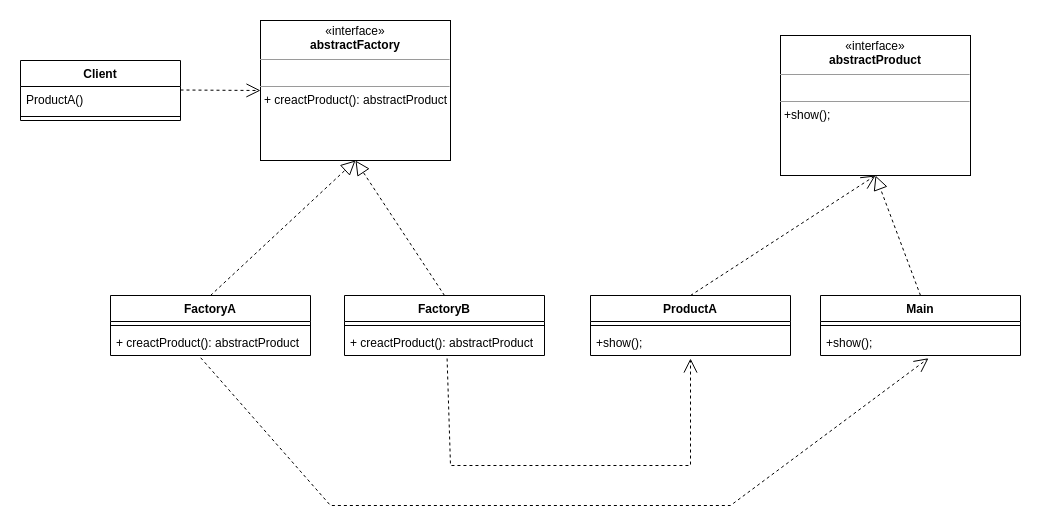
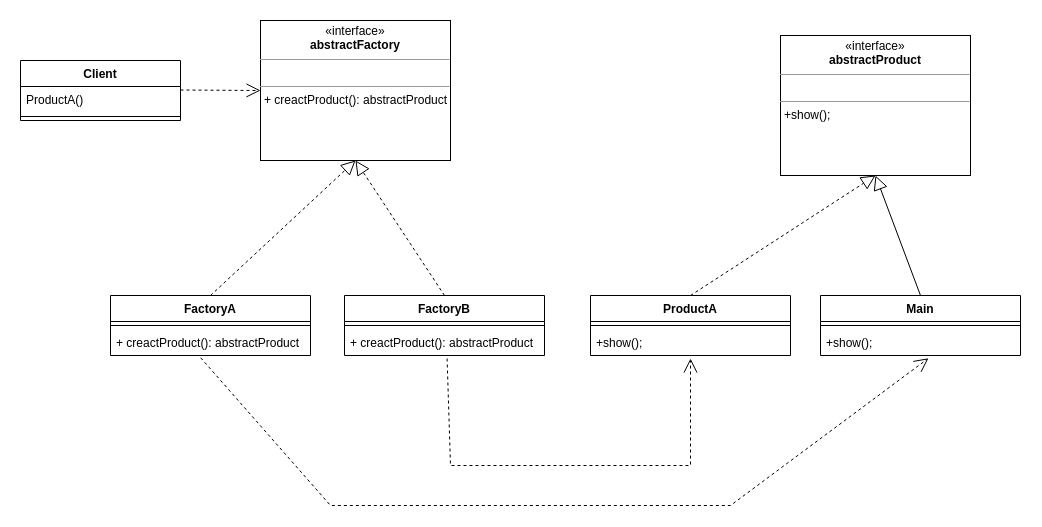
edge "ProductA" -> "«interface»abstractProduct +show();": arrowhead open -> block
edge "Main" -> "«interface»abstractProduct +show();": style dashed -> solid
